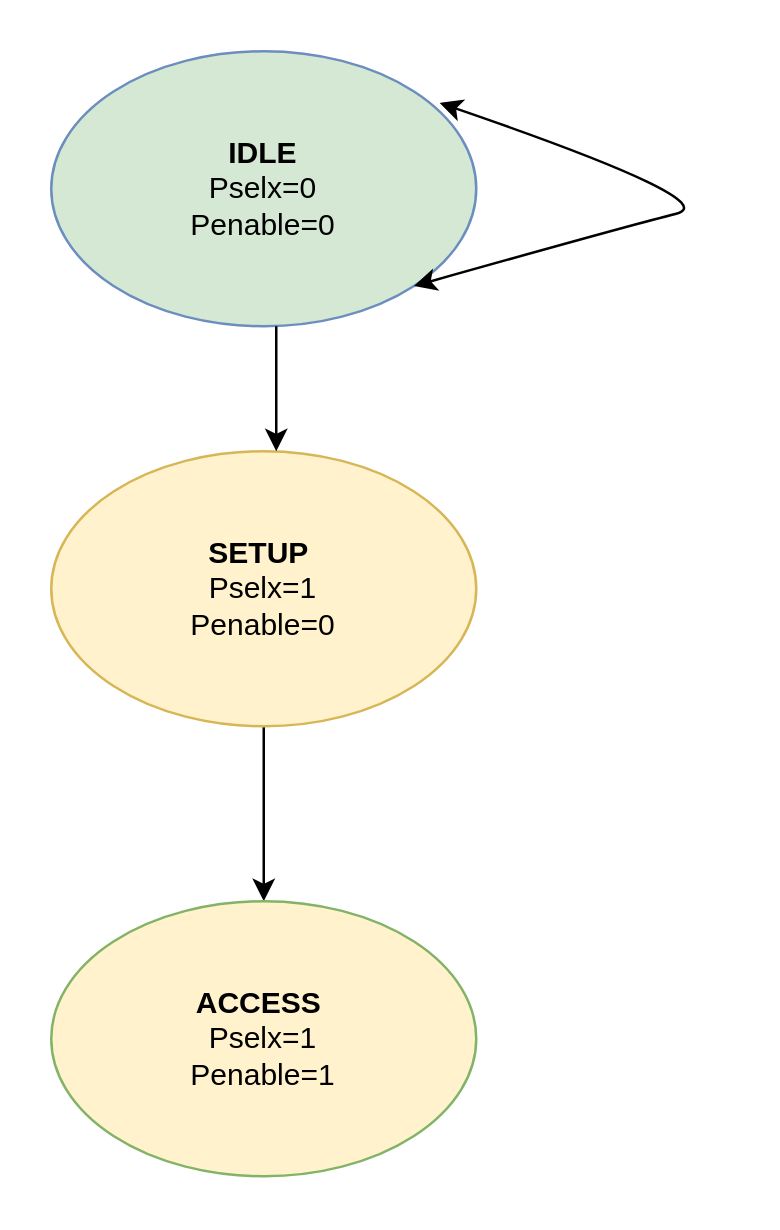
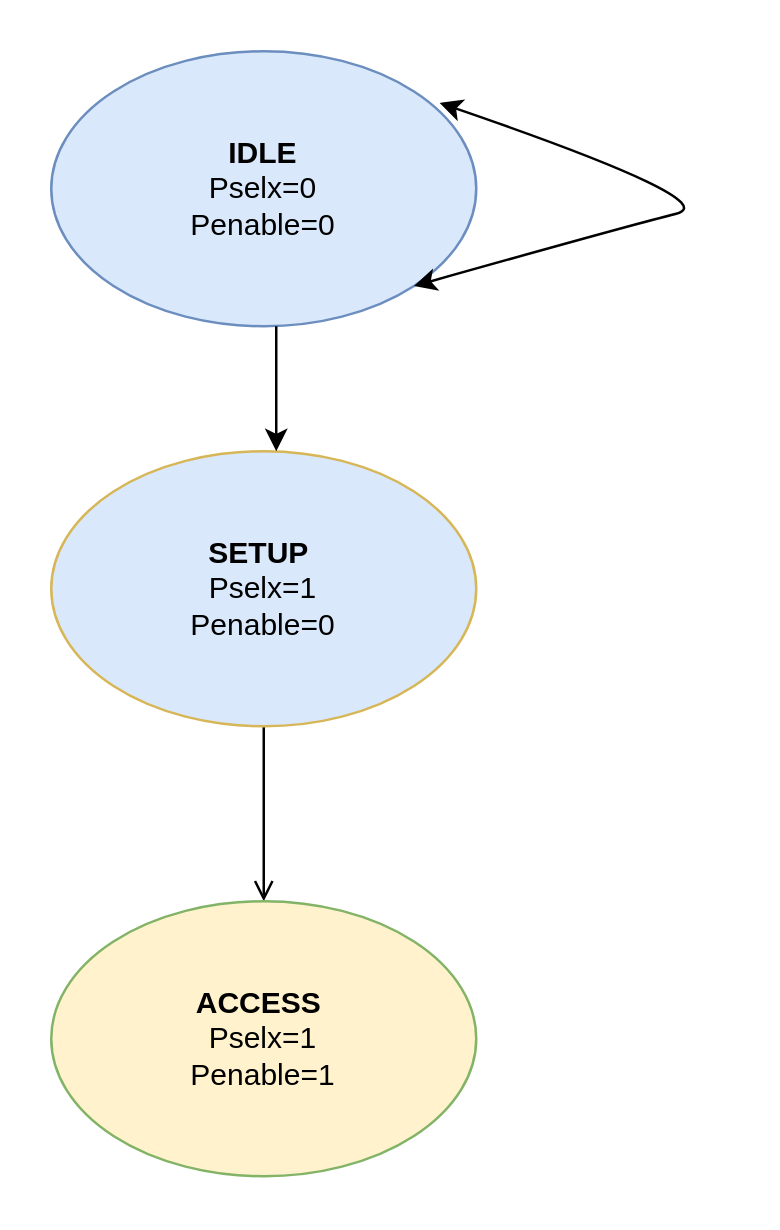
node "IDLE Pselx=0 Penable=0": fillcolor #d5e8d4 -> #dae8fc
node "SETUP Pselx=1 Penable=0": fillcolor #fff2cc -> #dae8fc
edge "SETUP Pselx=1 Penable=0" -> "ACCESS Pselx=1 Penable=1": arrowhead classic -> open
